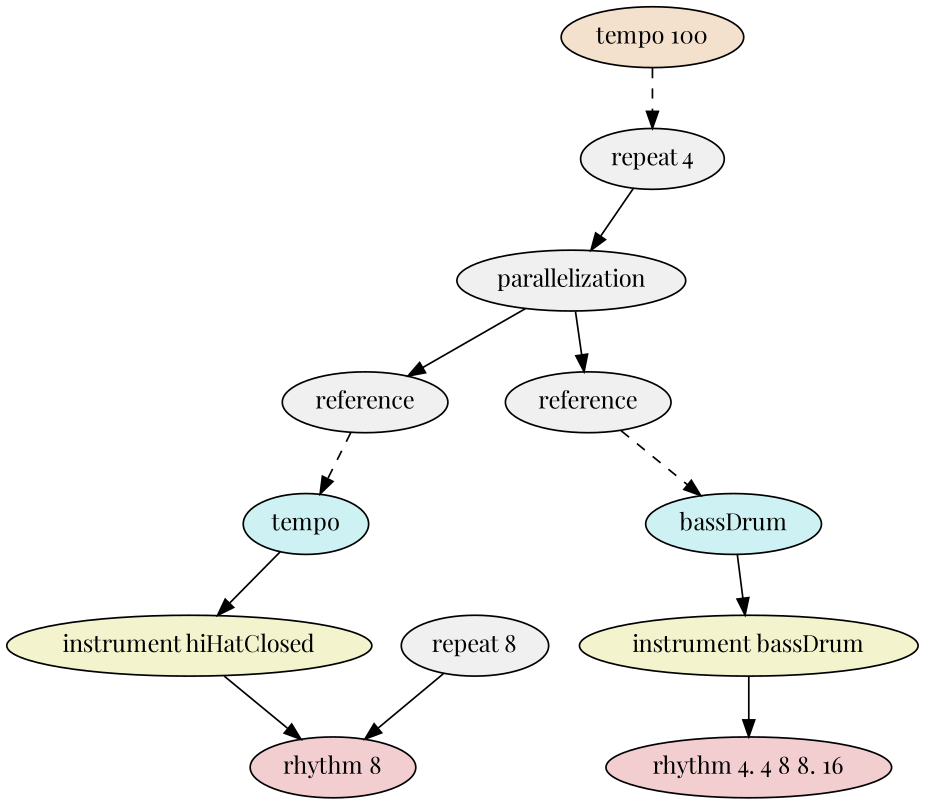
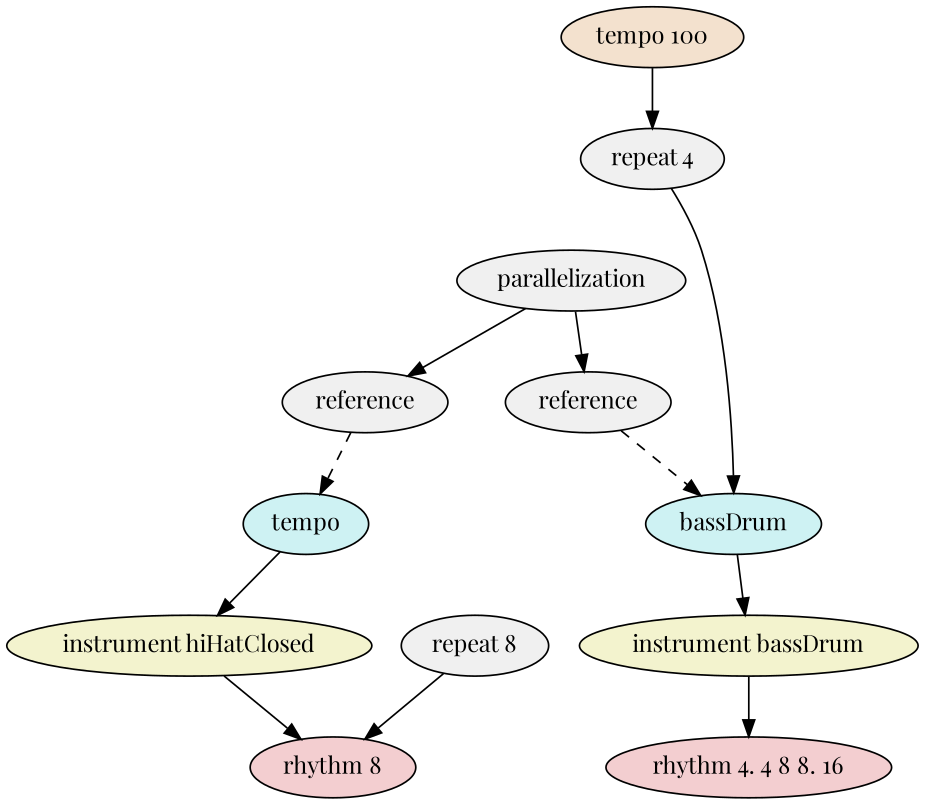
edge "tempo 100" -> "repeat 4": style dashed -> solid
edge "repeat 4" -> "parallelization": now "repeat 4" -> "bassDrum"
